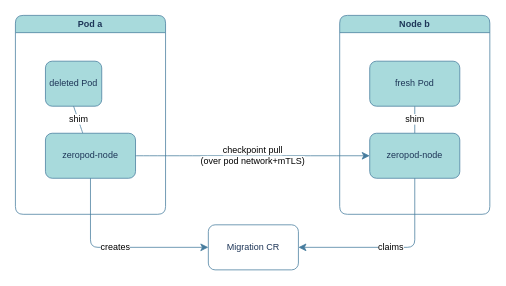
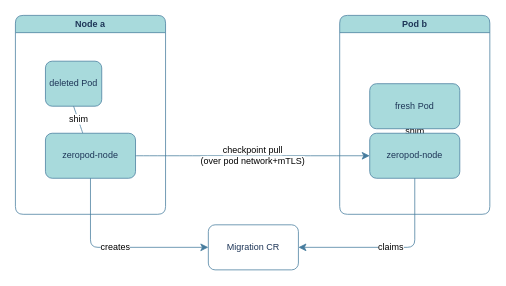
node "Pod a": label "Pod a" -> "Node a"
node "Node b": label "Node b" -> "Pod b"
node "fresh Pod": moved (414, 84) -> (414, 106)
